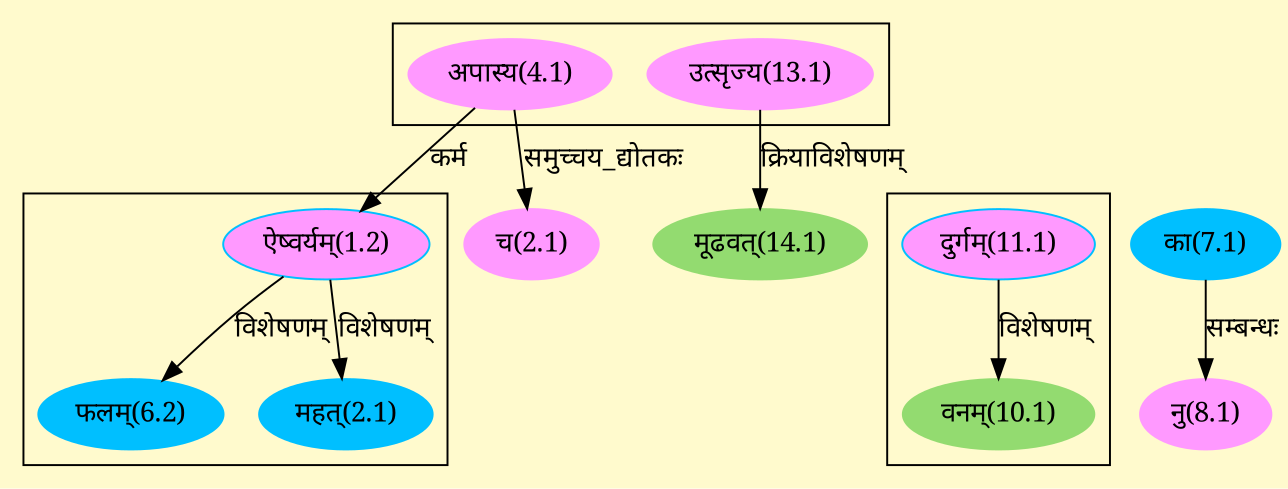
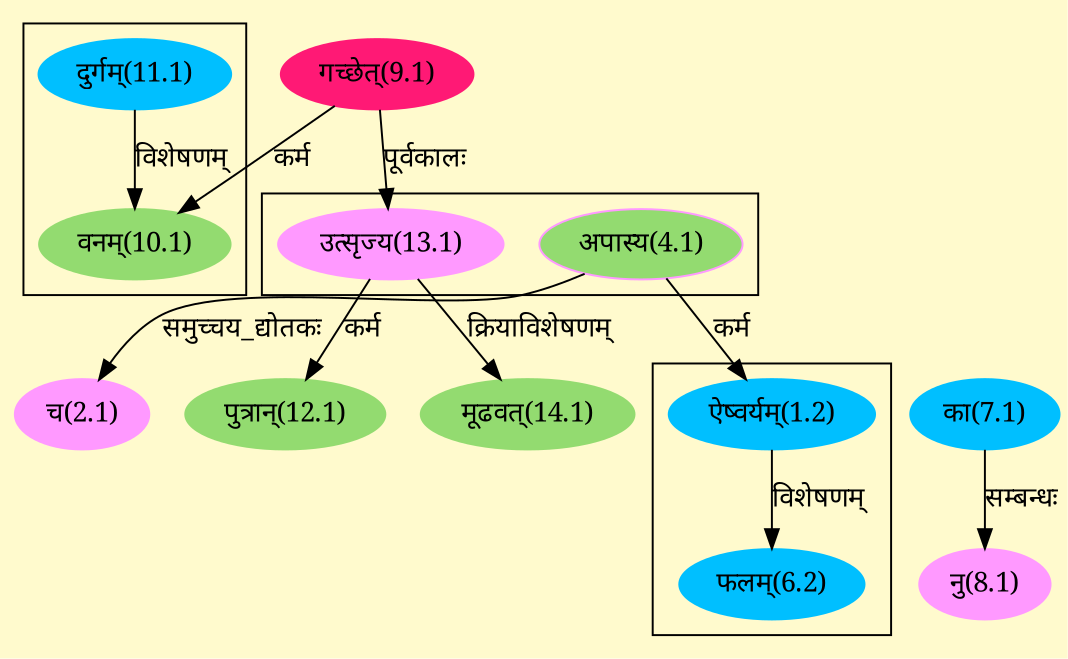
node "गच्छेत्(9.1)": added
node "अपास्य(4.1)": fillcolor #ff99ff -> #93db70
node "ऐष्वर्यम्(1.2)": fillcolor #ff99ff -> #00bfff
node "दुर्गम्(11.1)": fillcolor #ff99ff -> #00bfff
node "पुत्रान्(12.1)": added
node "महत्(2.1)": removed
